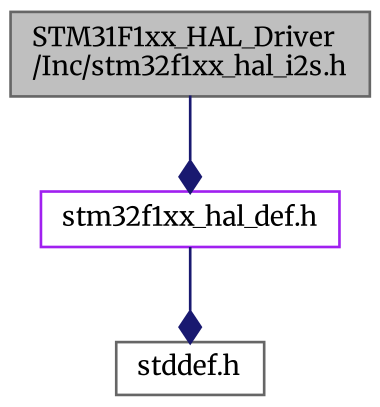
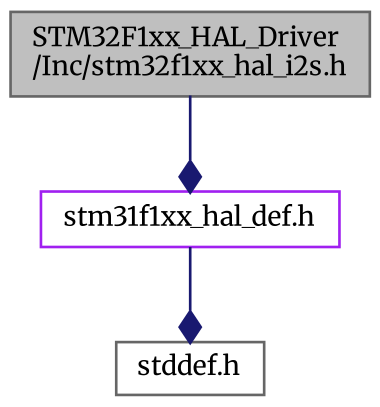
node "STM31F1xx_HAL_Driver /Inc/stm32f1xx_hal_i2s.h": label "STM31F1xx_HAL_Driver /Inc/stm32f1xx_hal_i2s.h" -> "STM32F1xx_HAL_Driver /Inc/stm32f1xx_hal_i2s.h"
node "stm32f1xx_hal_def.h": label "stm32f1xx_hal_def.h" -> "stm31f1xx_hal_def.h"
